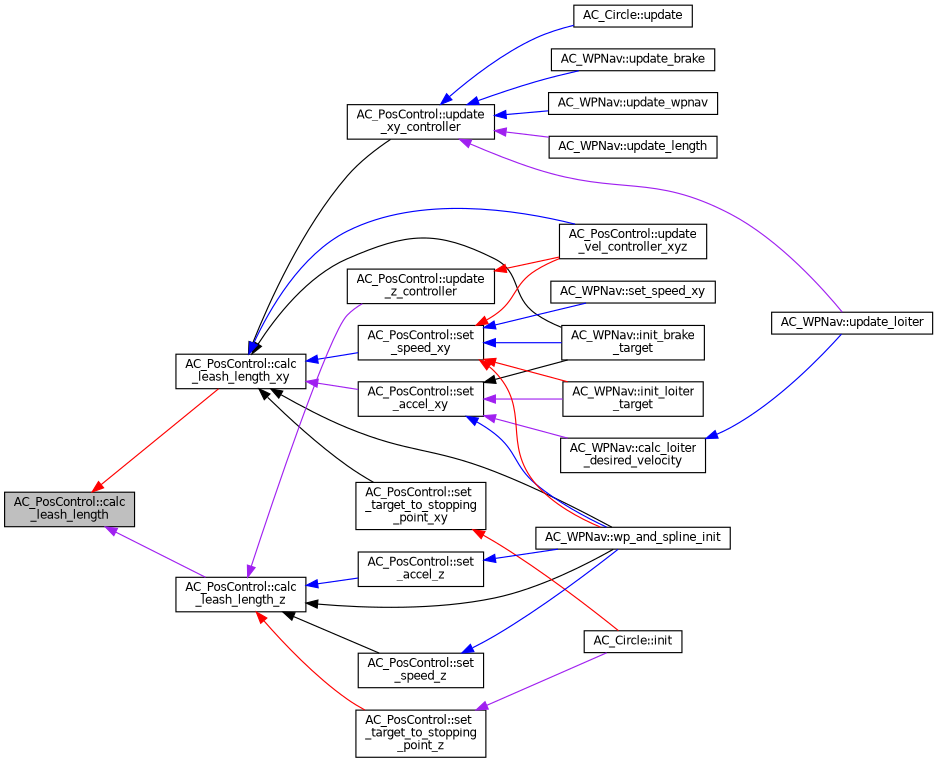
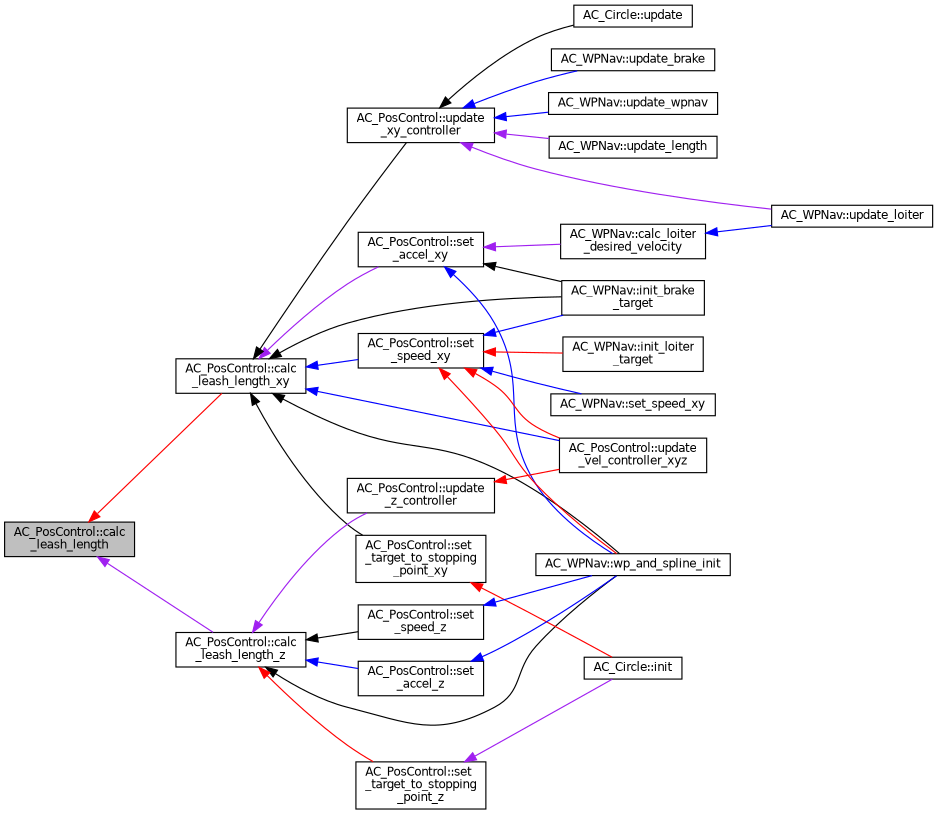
edge "AC_Circle::update" -> "AC_PosControl::update _xy_controller": color blue -> black
edge "AC_WPNav::init_loiter _target" -> "AC_PosControl::set _accel_xy": removed
